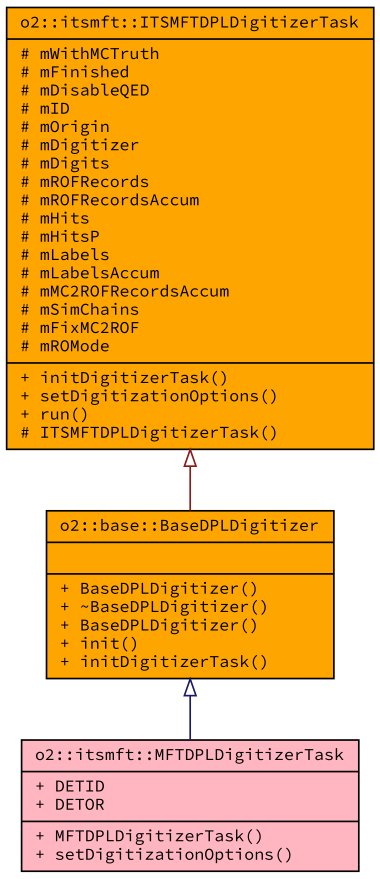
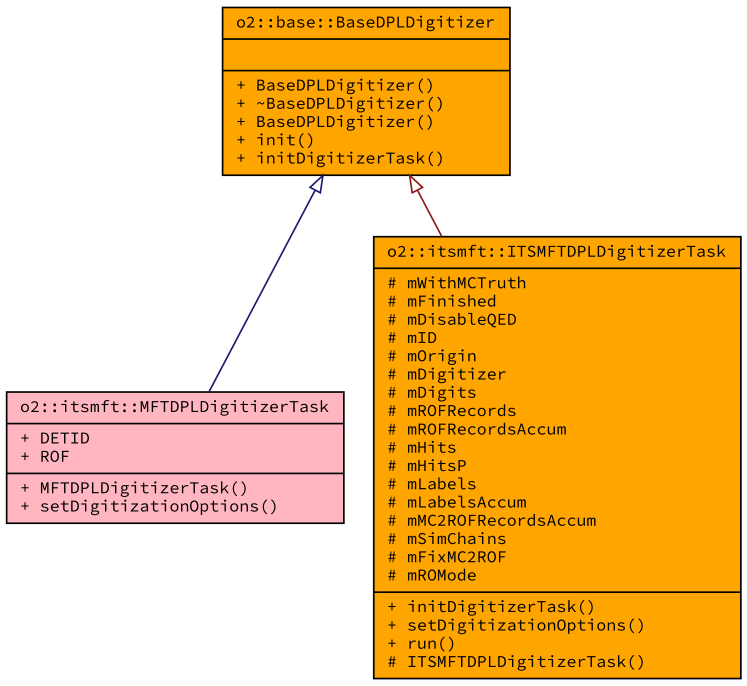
edge "o2::base::BaseDPLDigitizer" -> "o2::itsmft::ITSMFTDPLDigitizerTask": reversed
node "o2::itsmft::MFTDPLDigitizerTask": text "+ DETOR" -> "+ ROF"
